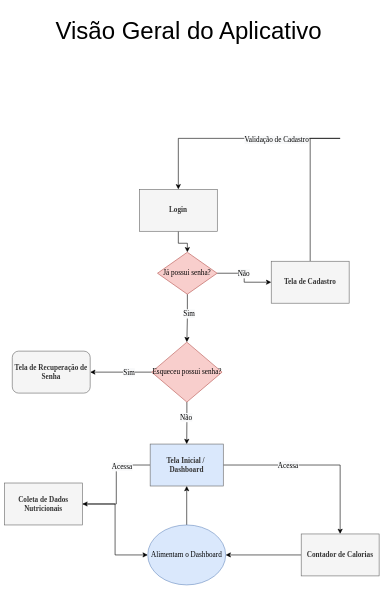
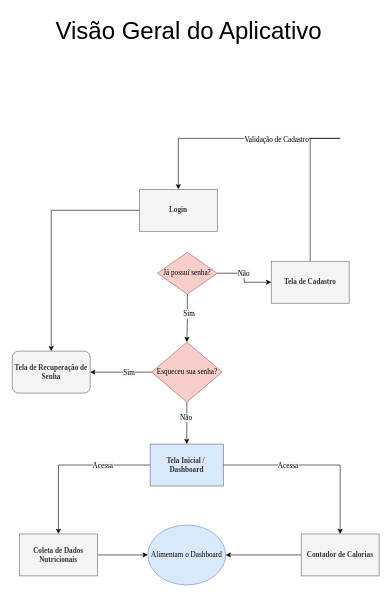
edge "Login" -> "Já possui senha?": now "Login" -> "Tela de Recuperação de Senha"
node "Esqueceu possui senha?": label "Esqueceu possui senha?" -> "Esqueceu sua senha?"
edge "Alimentam o Dashboard" -> "Tela Inicial / Dashboard": removed
node "Coleta de Dados Nutricionais": moved (44, 504) -> (59, 555)
